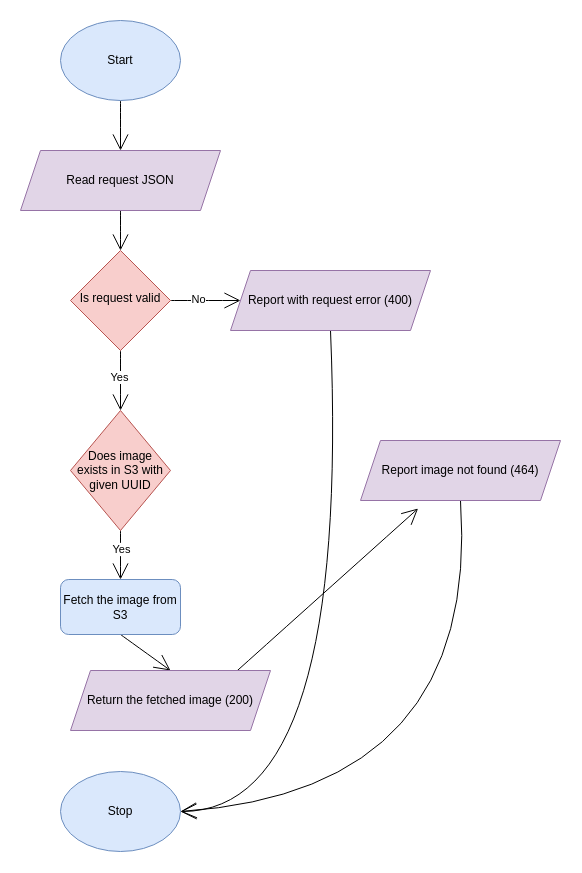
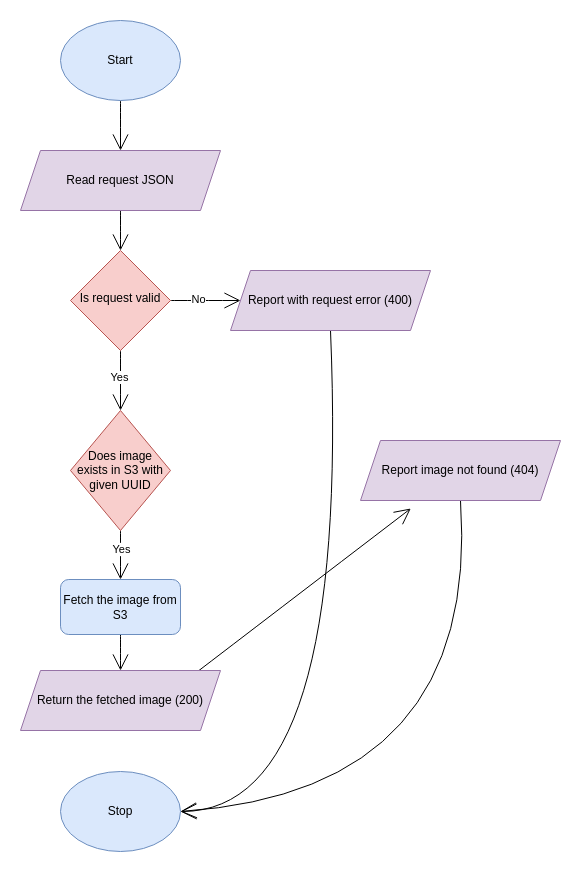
node "Report image not found (464)": label "Report image not found (464)" -> "Report image not found (404)"
node "Return the fetched image (200)": moved (171, 701) -> (121, 701)
